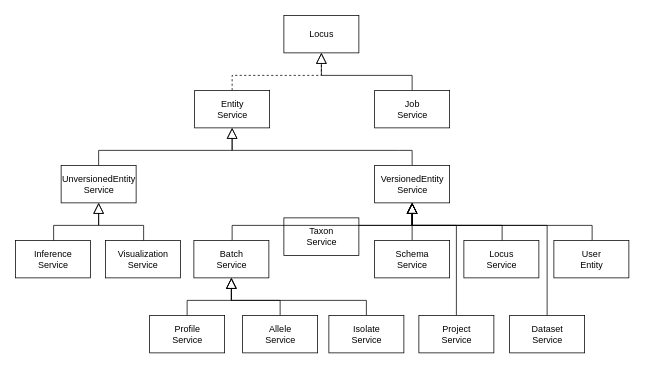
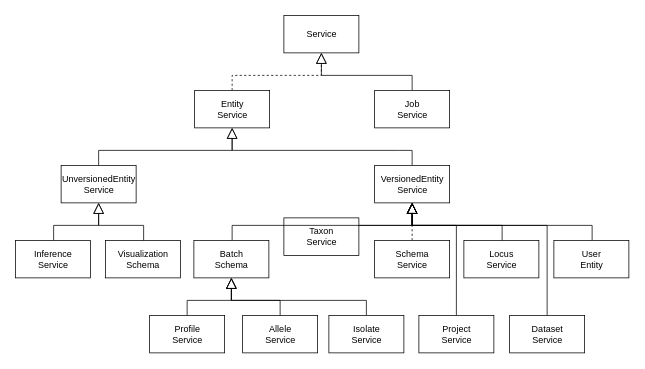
node "Locus": label "Locus" -> "Service"
edge "Schema Service" -> "VersionedEntity Service": style solid -> dashed
node "Visualization Service": label "Visualization Service" -> "Visualization Schema"
node "Batch Service": label "Batch Service" -> "Batch Schema"
